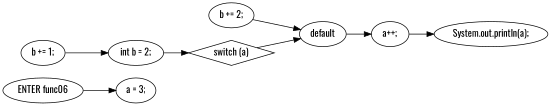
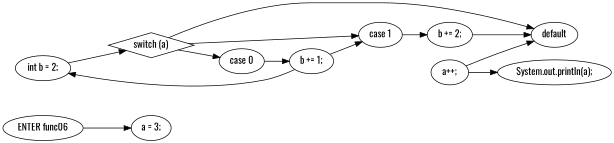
edge "default" -> "a++;": reversed
node "case 1": added
node "case 0": added
